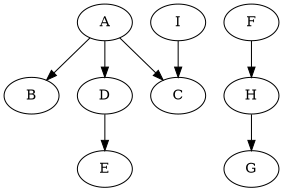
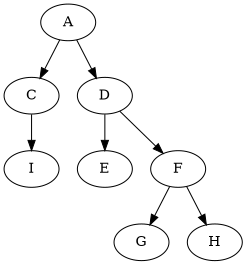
edge "I" -> "C": reversed
node "B": removed
edge "H" -> "G": now "F" -> "G"
edge "D" -> "F": added
